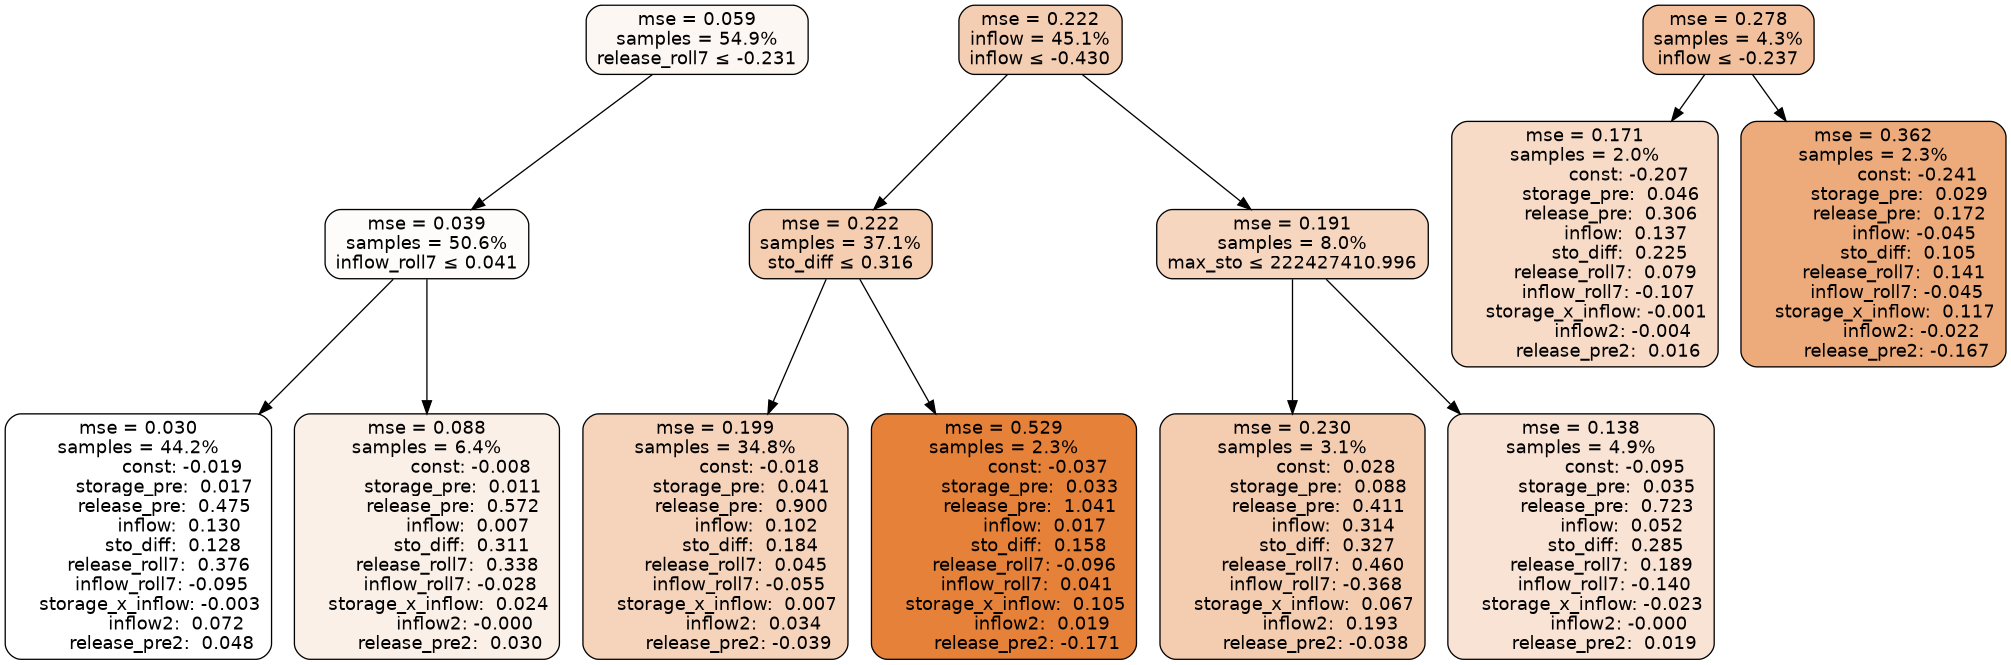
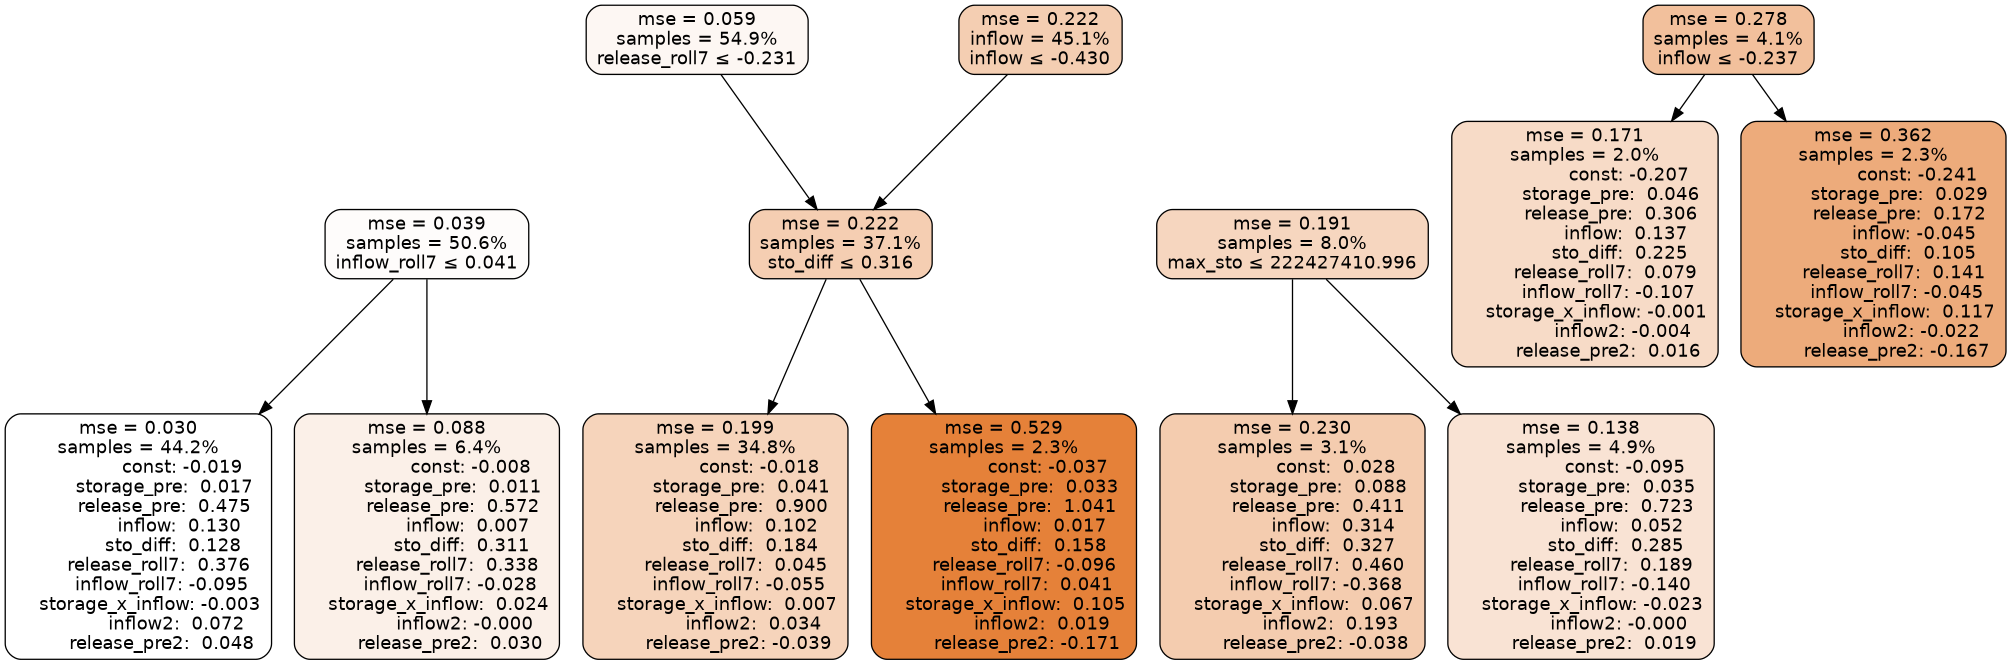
node "mse = 0.278 samples = 4.3% inflow ≤ -0.237": label "mse = 0.278 samples = 4.3% inflow ≤ -0.237" -> "mse = 0.278 samples = 4.1% inflow ≤ -0.237"
edge "mse = 0.059 samples = 54.9% release_roll7 ≤ -0.231" -> "mse = 0.039 samples = 50.6% inflow_roll7 ≤ 0.041": now "mse = 0.059 samples = 54.9% release_roll7 ≤ -0.231" -> "mse = 0.222 samples = 37.1% sto_diff ≤ 0.316"
edge "mse = 0.222 inflow = 45.1% inflow ≤ -0.430" -> "mse = 0.191 samples = 8.0% max_sto ≤ 222427410.996": removed
